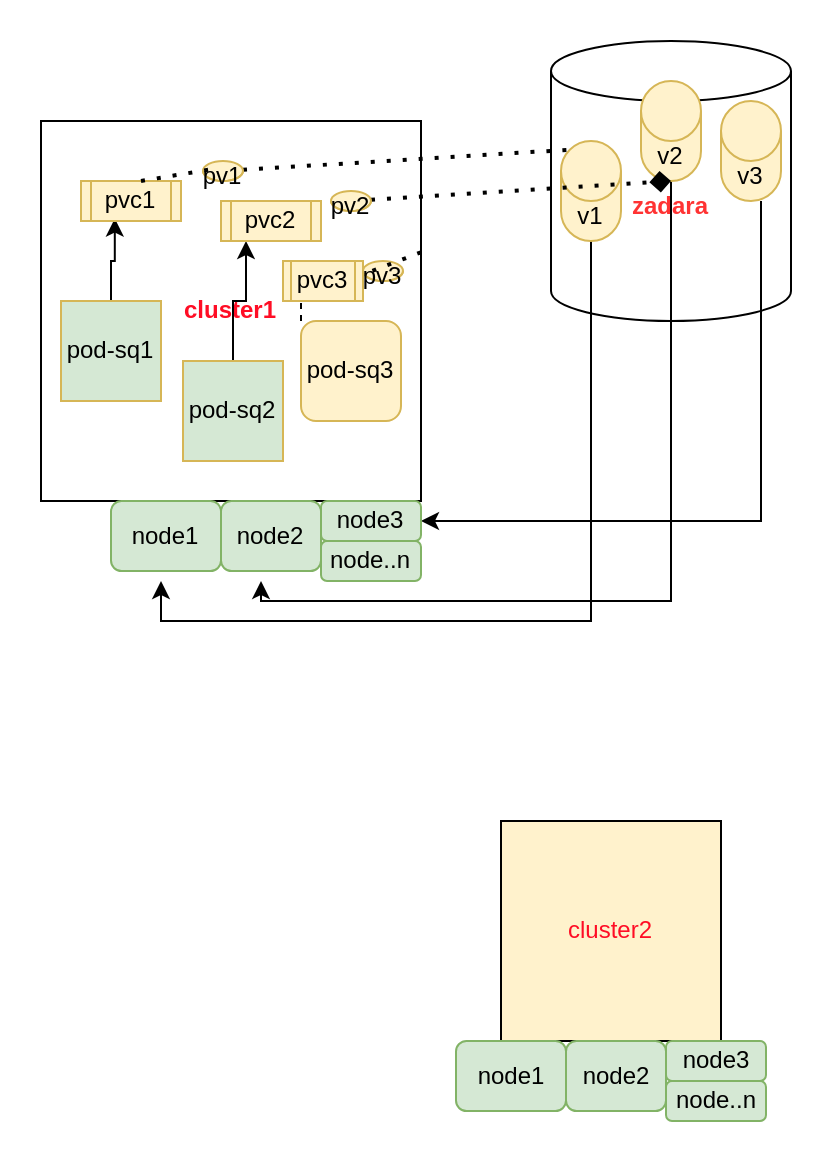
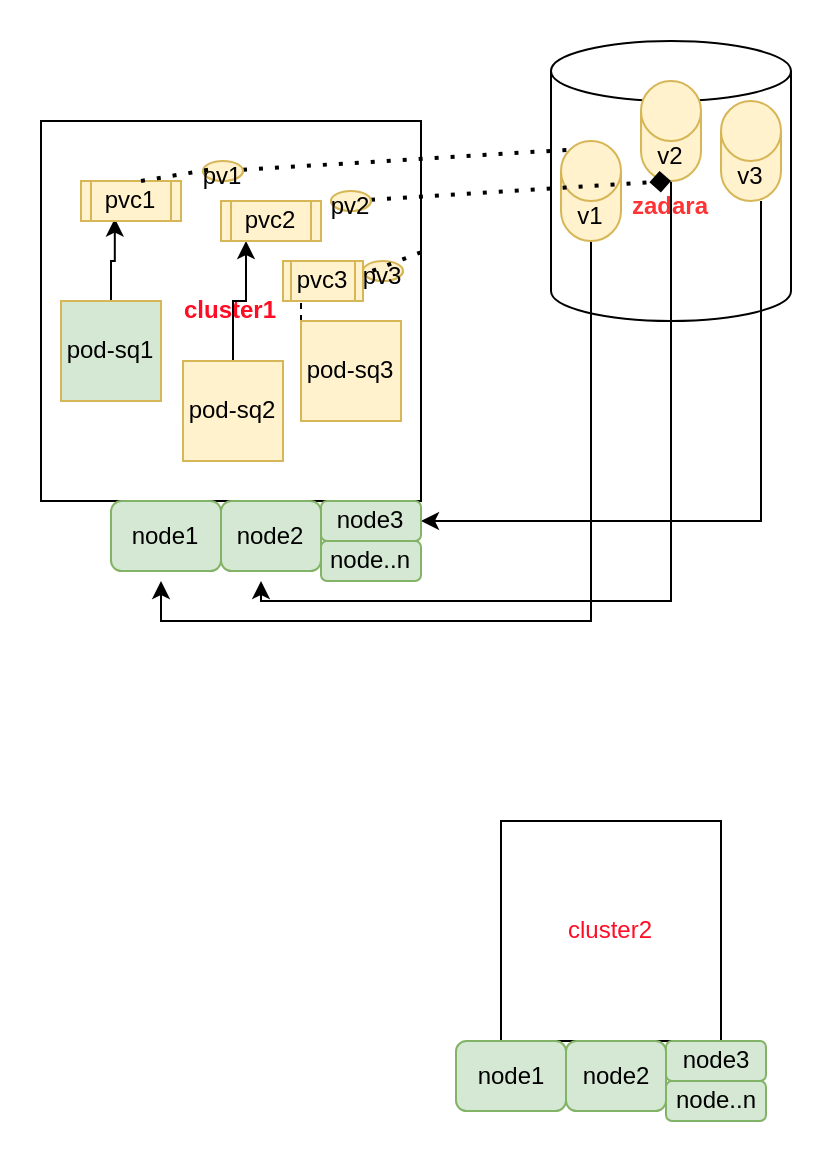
node "pod-sq3": shape rounded rectangle -> rectangle
node "pod-sq2": fillcolor #d5e8d4 -> #fff2cc
node "cluster2": fillcolor #fff2cc -> #ffffff
